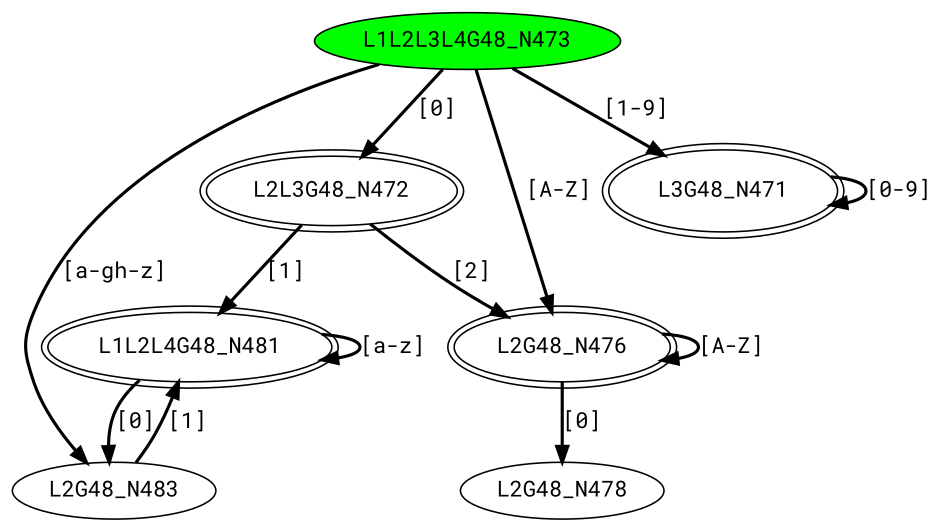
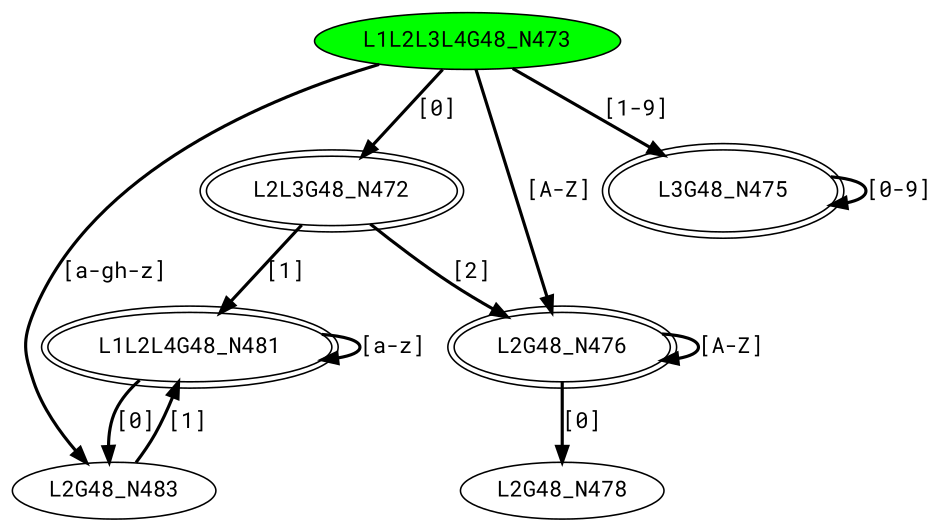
node "L3G48_N471": label "L3G48_N471" -> "L3G48_N475"
